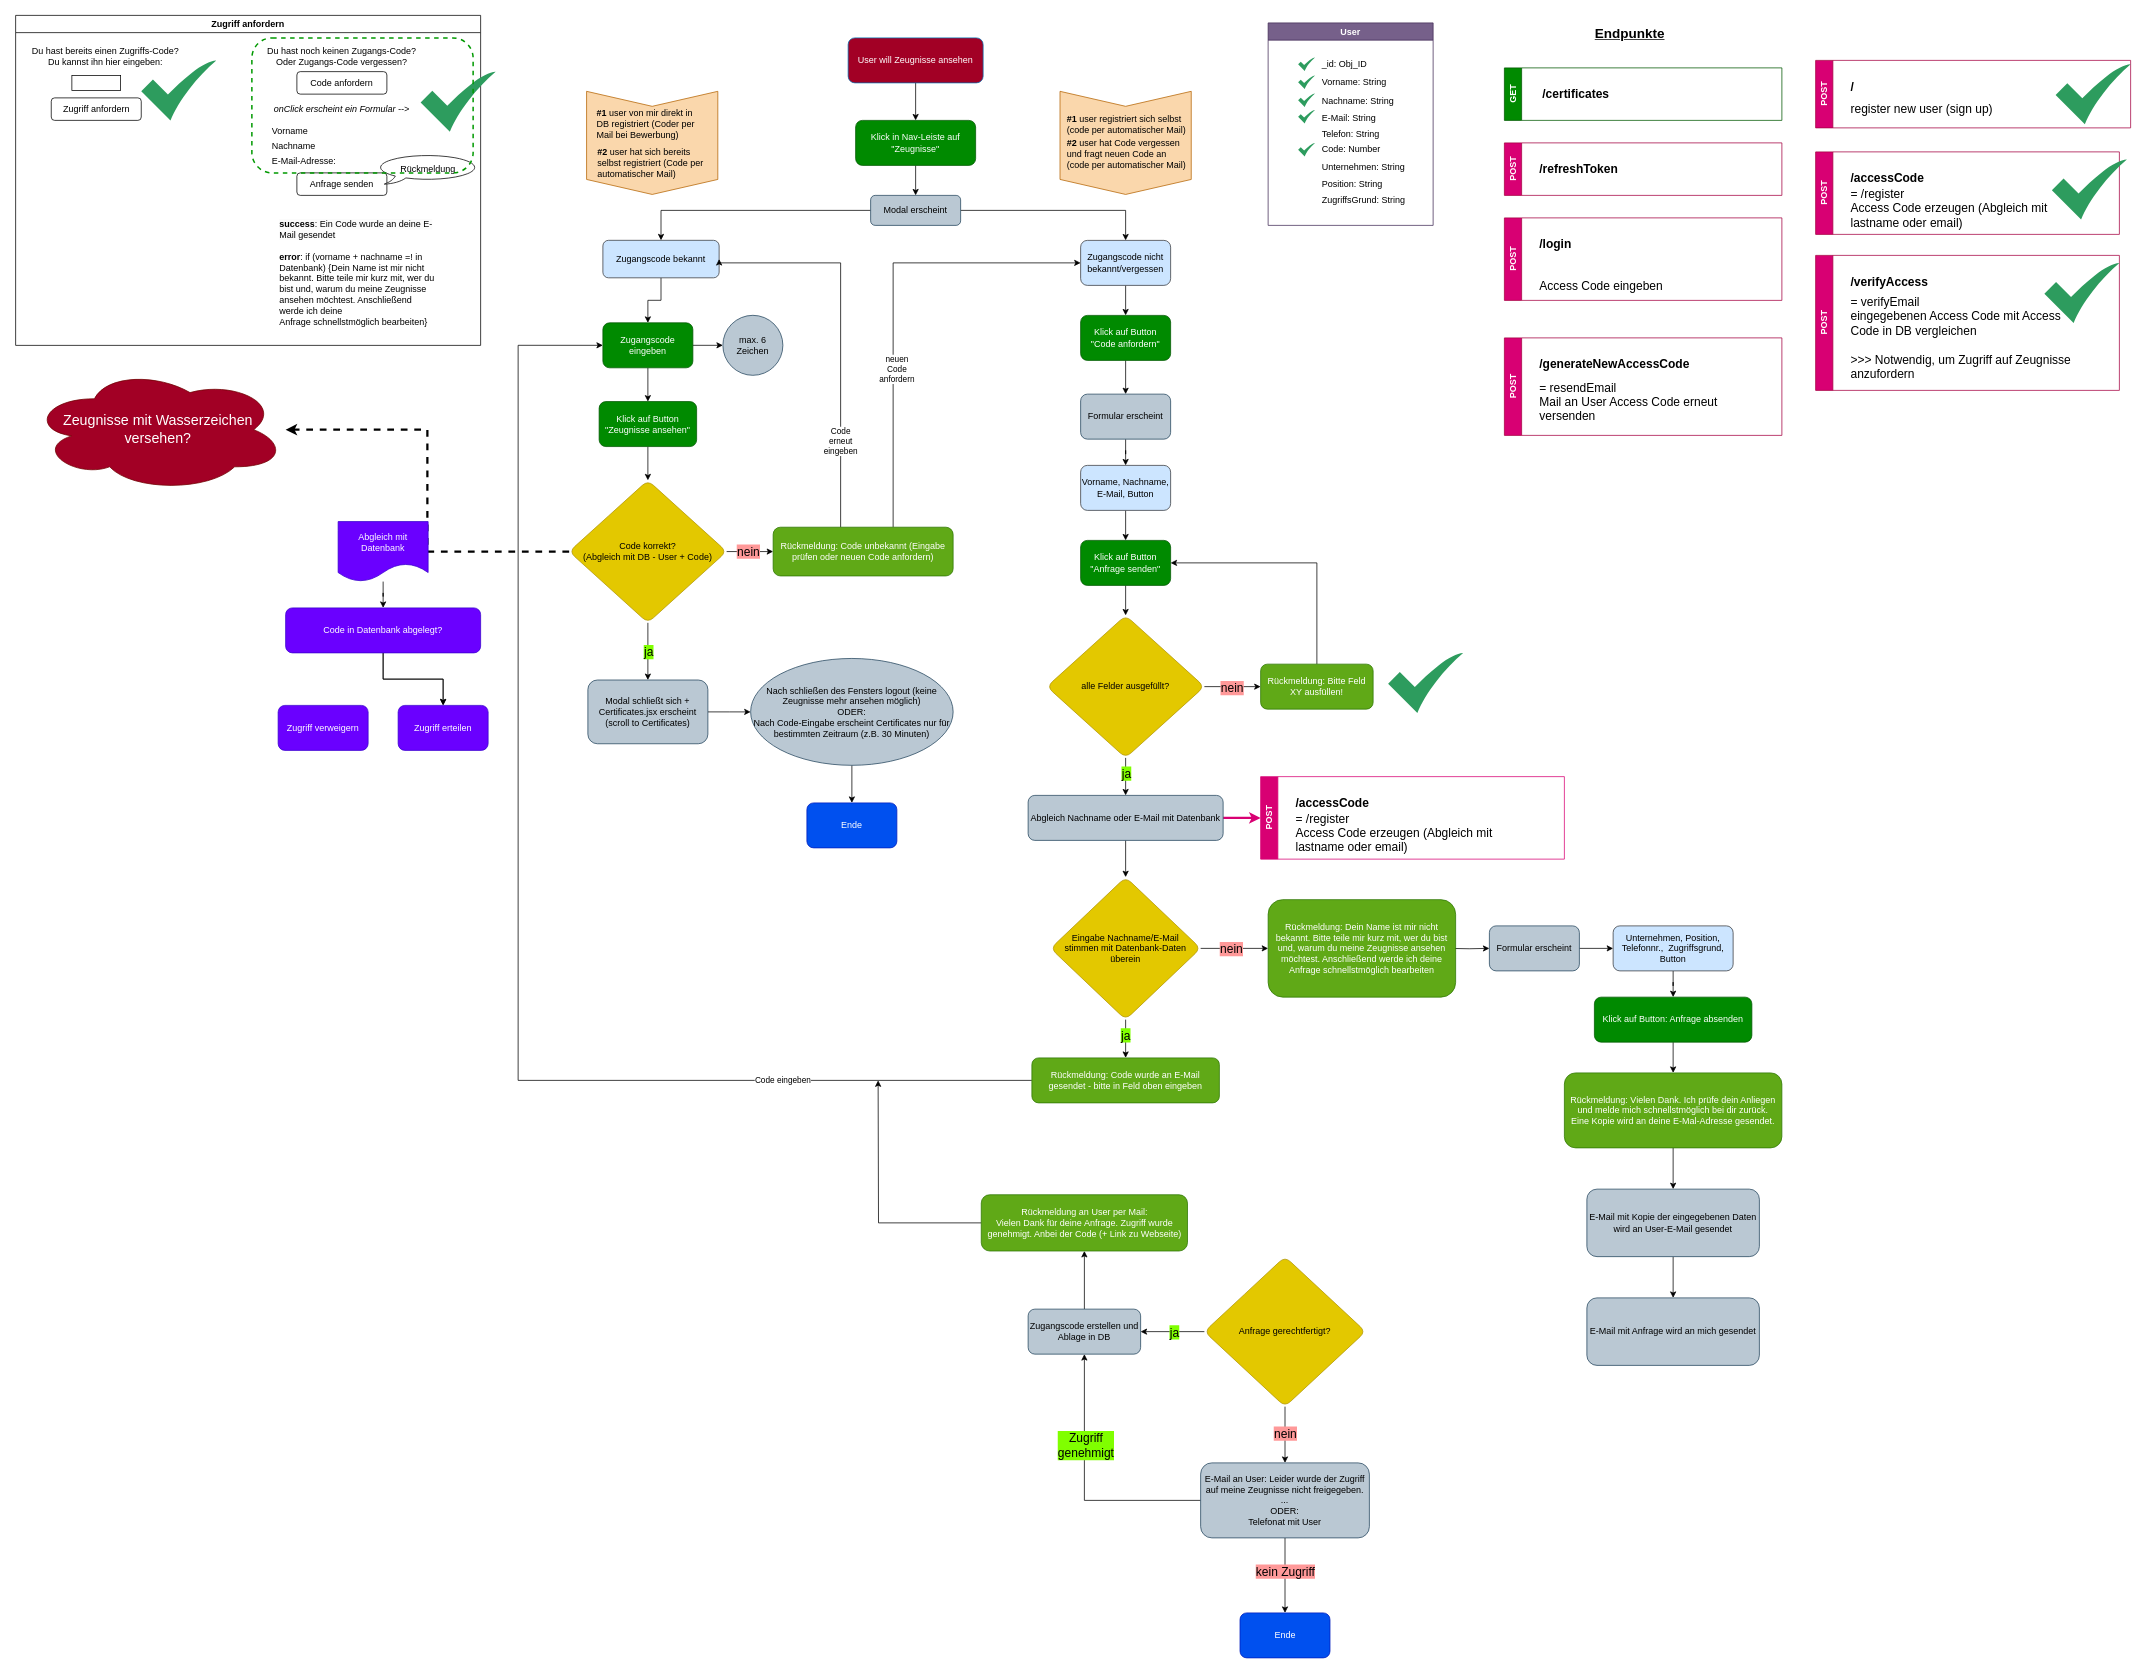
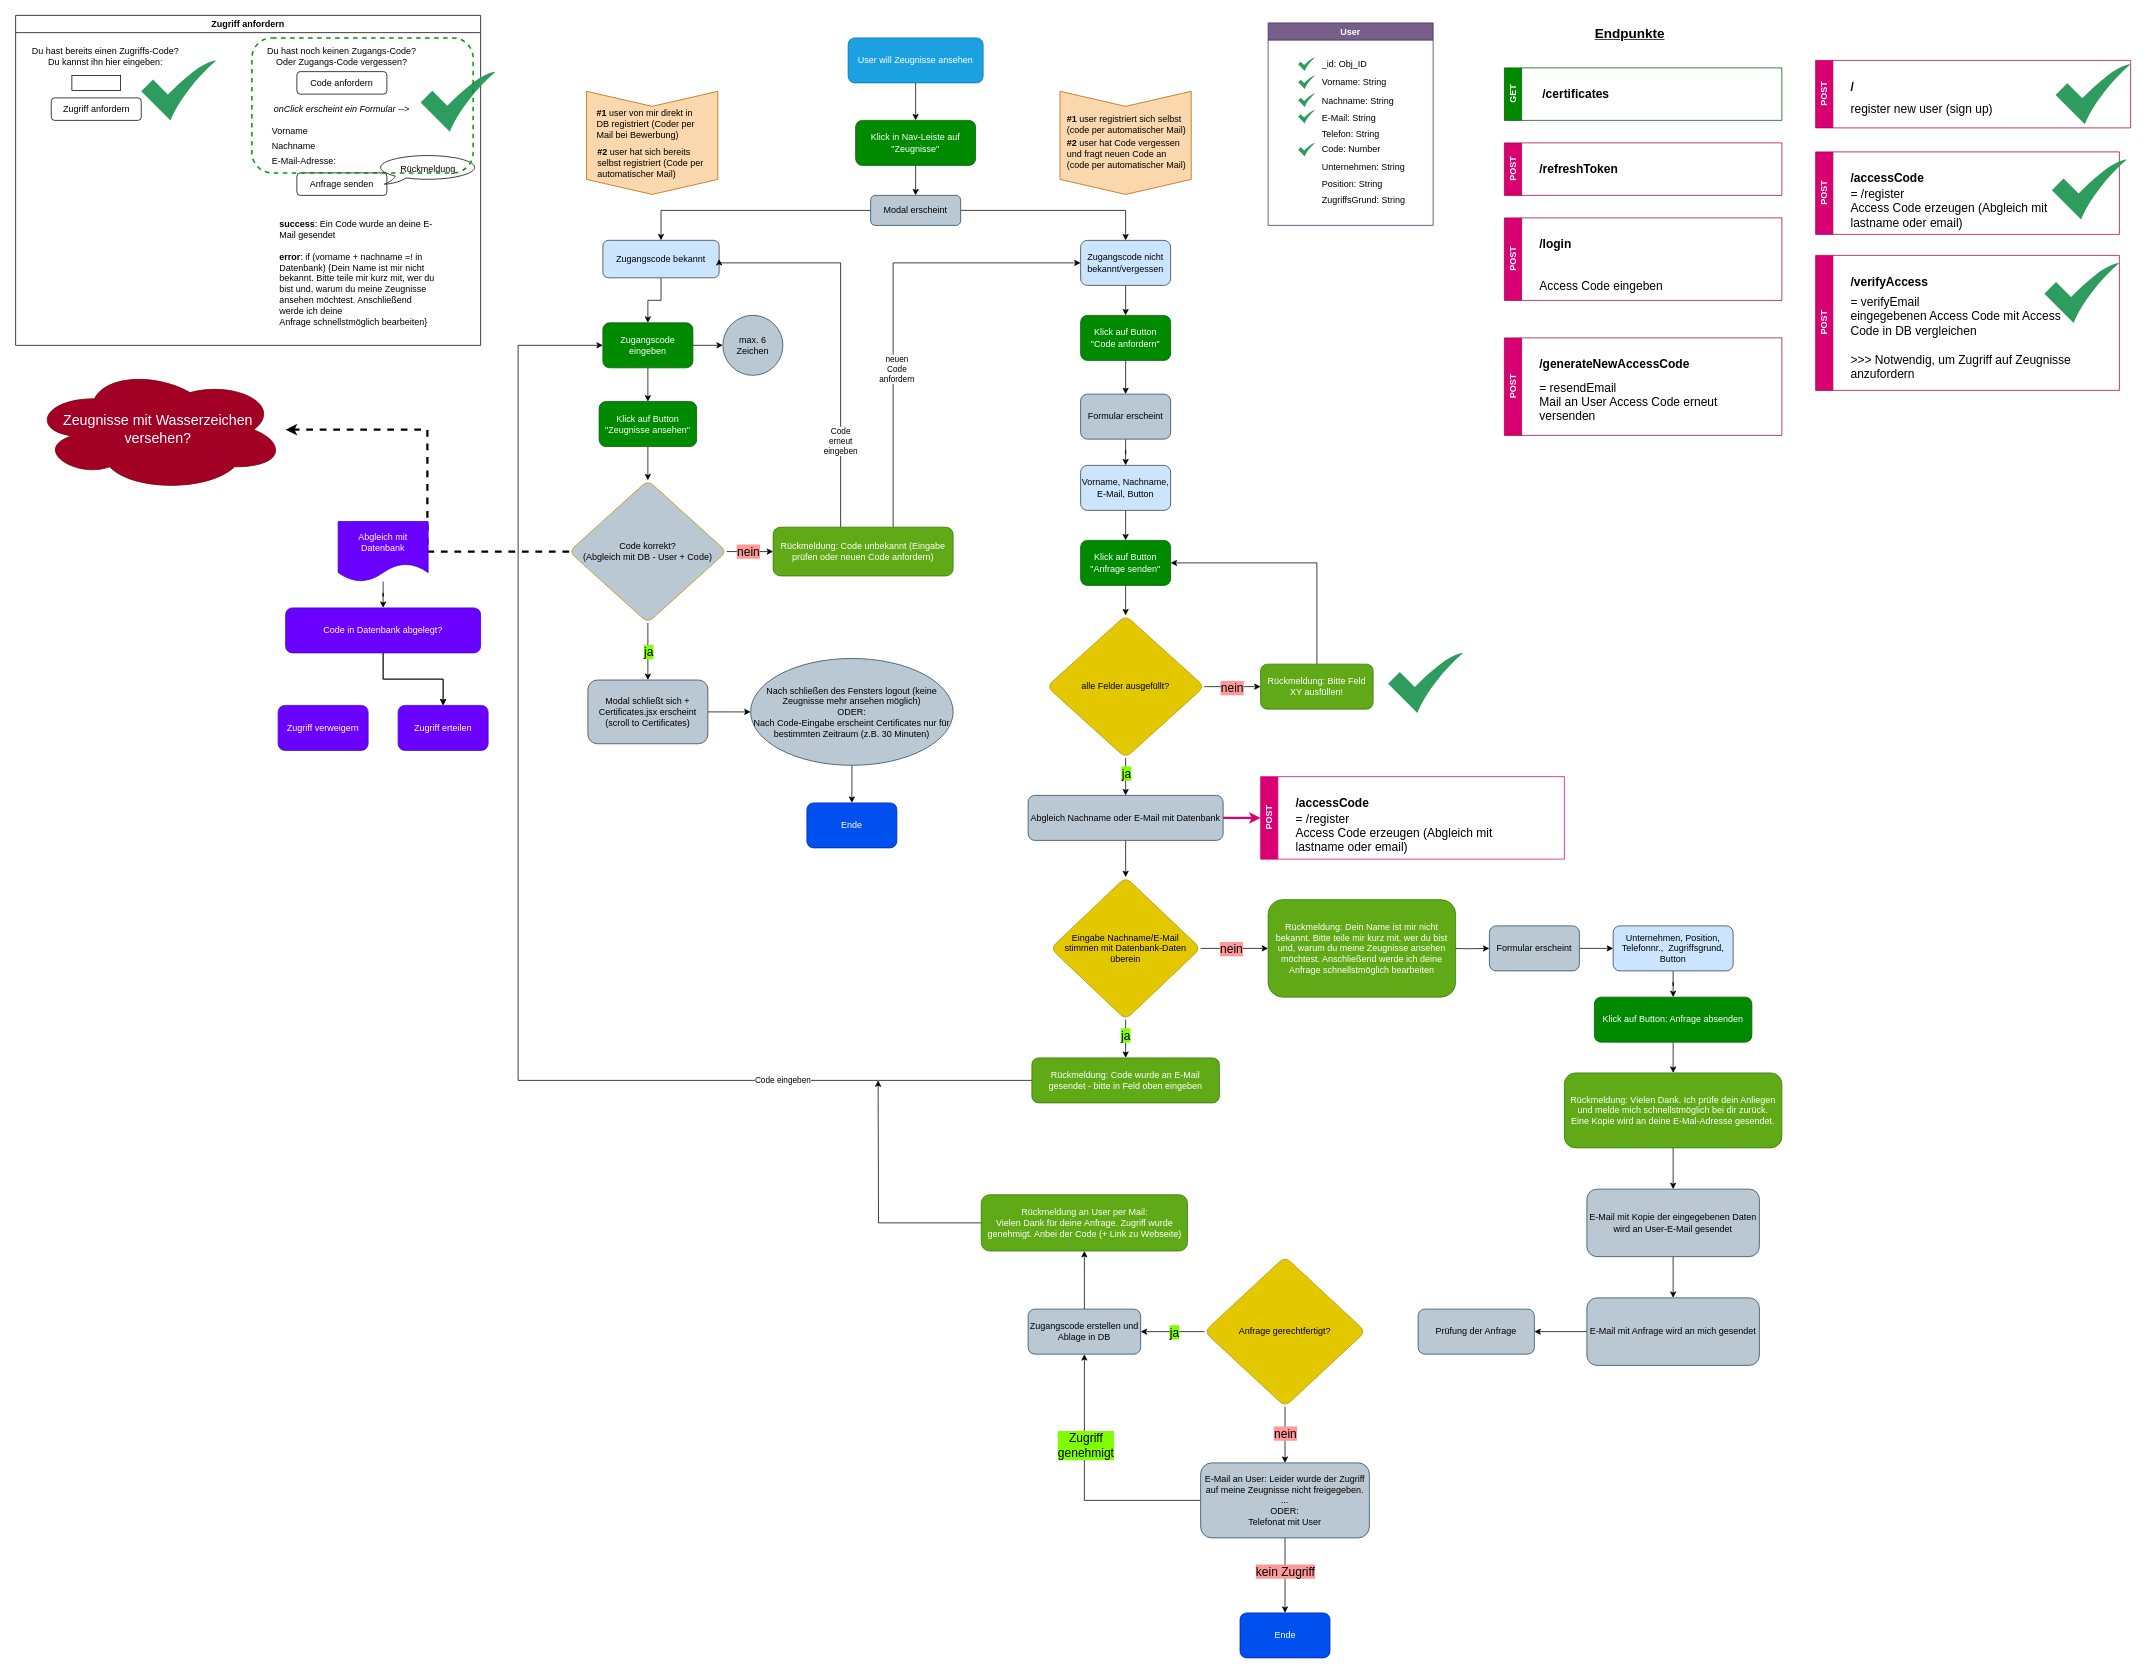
node "User will Zeugnisse ansehen": fillcolor #a20025 -> #1ba1e2
node "Code korrekt? (Abgleich mit DB - User + Code)": fillcolor #e3c800 -> #bac8d3
node "Prüfung der Anfrage": added
edge "E-Mail mit Anfrage wird an mich gesendet" -> "Prüfung der Anfrage": added
